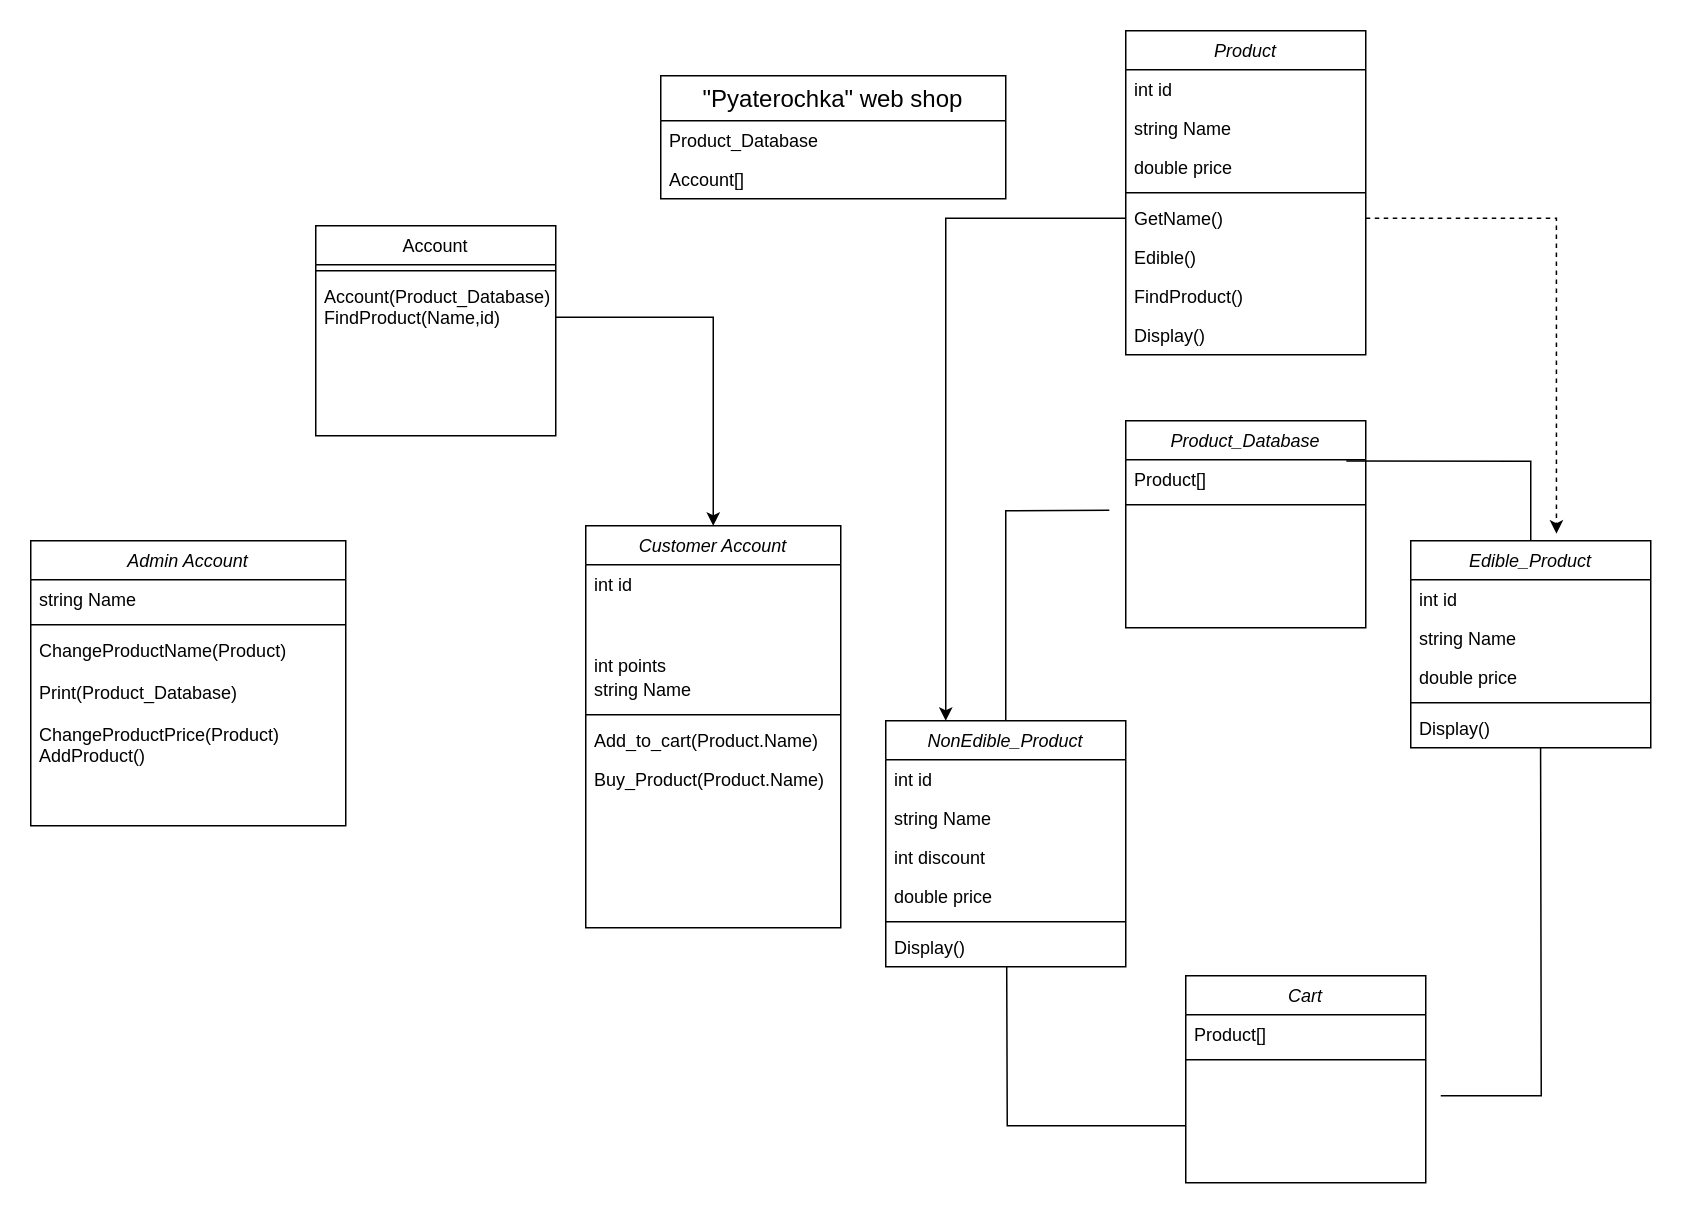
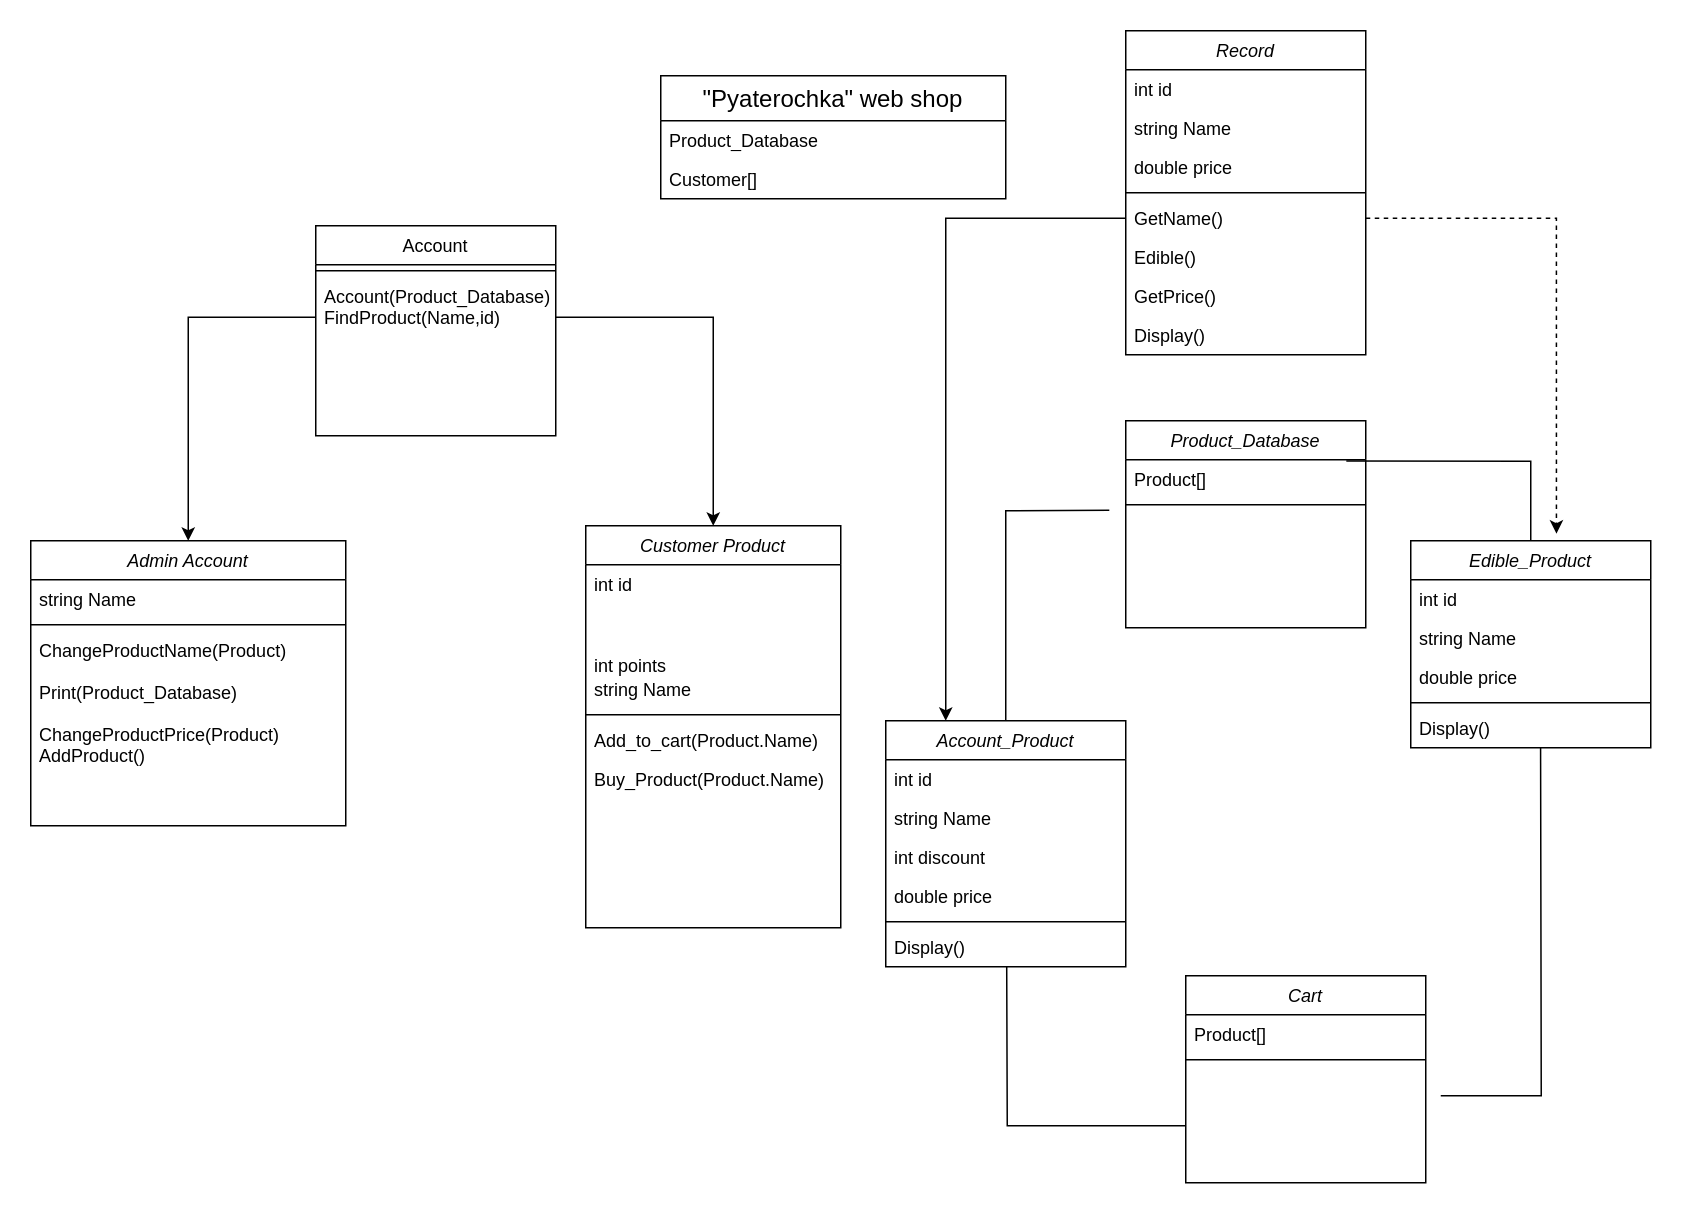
node "Product": label "Product" -> "Record"
node "Account[]": label "Account[]" -> "Customer[]"
node "FindProduct()": label "FindProduct()" -> "GetPrice()"
edge "Account(Product_Database) FindProduct(Name,id)" -> "Admin Account": added
node "Customer Account": label "Customer Account" -> "Customer Product"
node "NonEdible_Product": label "NonEdible_Product" -> "Account_Product"
